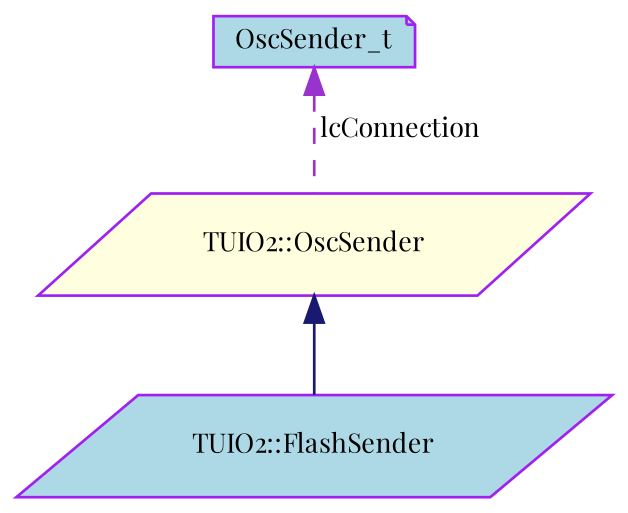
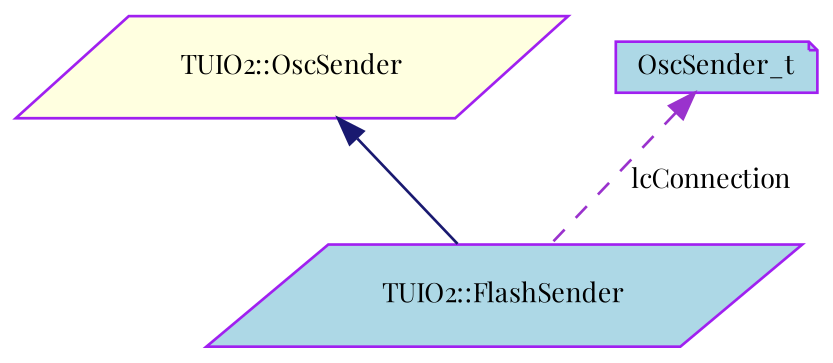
edge "TUIO2::OscSender" -> "OscSender_t": now "TUIO2::FlashSender" -> "OscSender_t"
